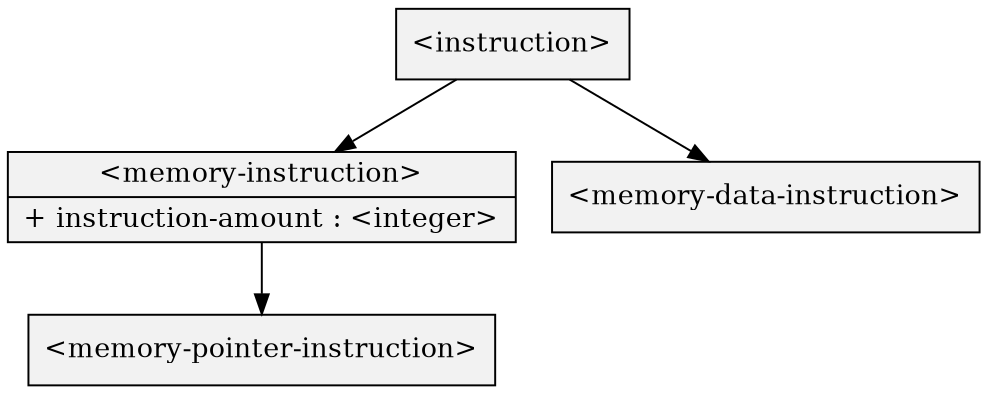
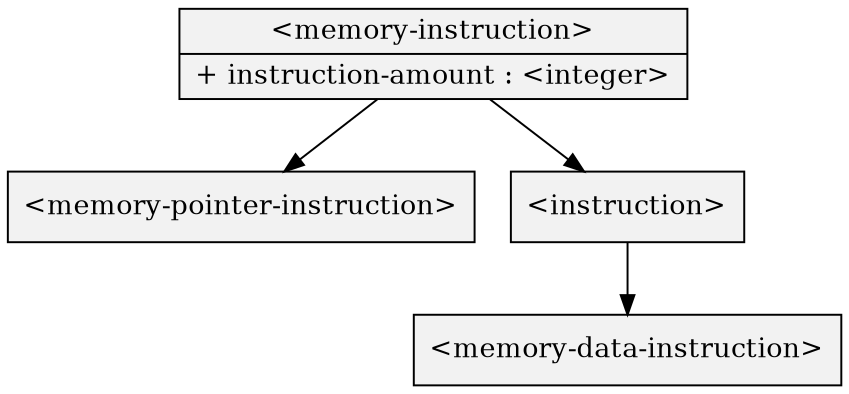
edge "<instruction>" -> "<memory-instruction>": reversed
